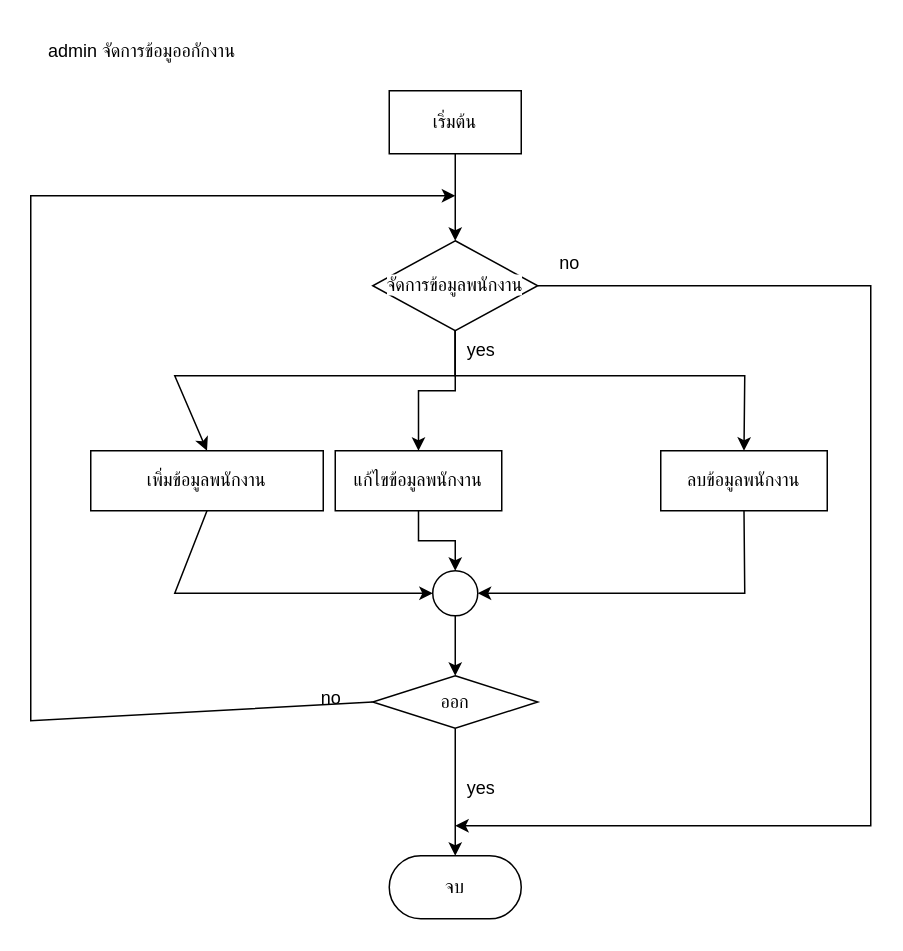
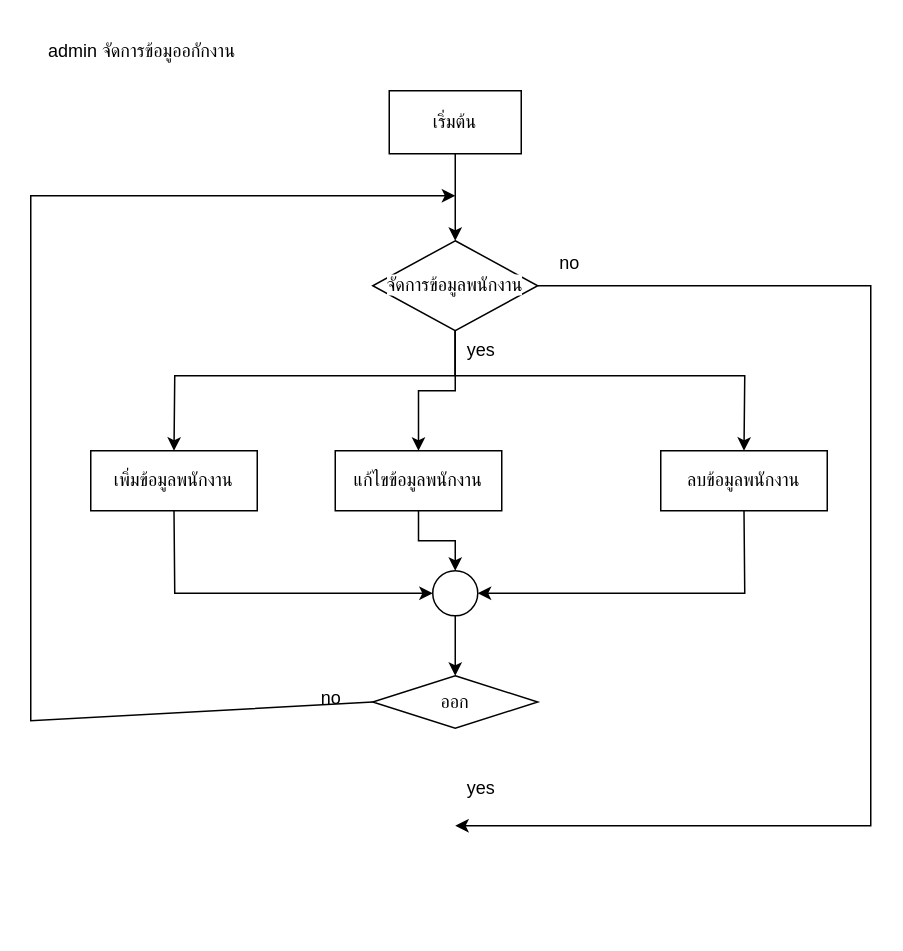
node "เพิ่มข้อมูลพนักงาน": size 233x60 -> 167x60
edge "ออก" -> "จบ": removed
node "จบ": removed
